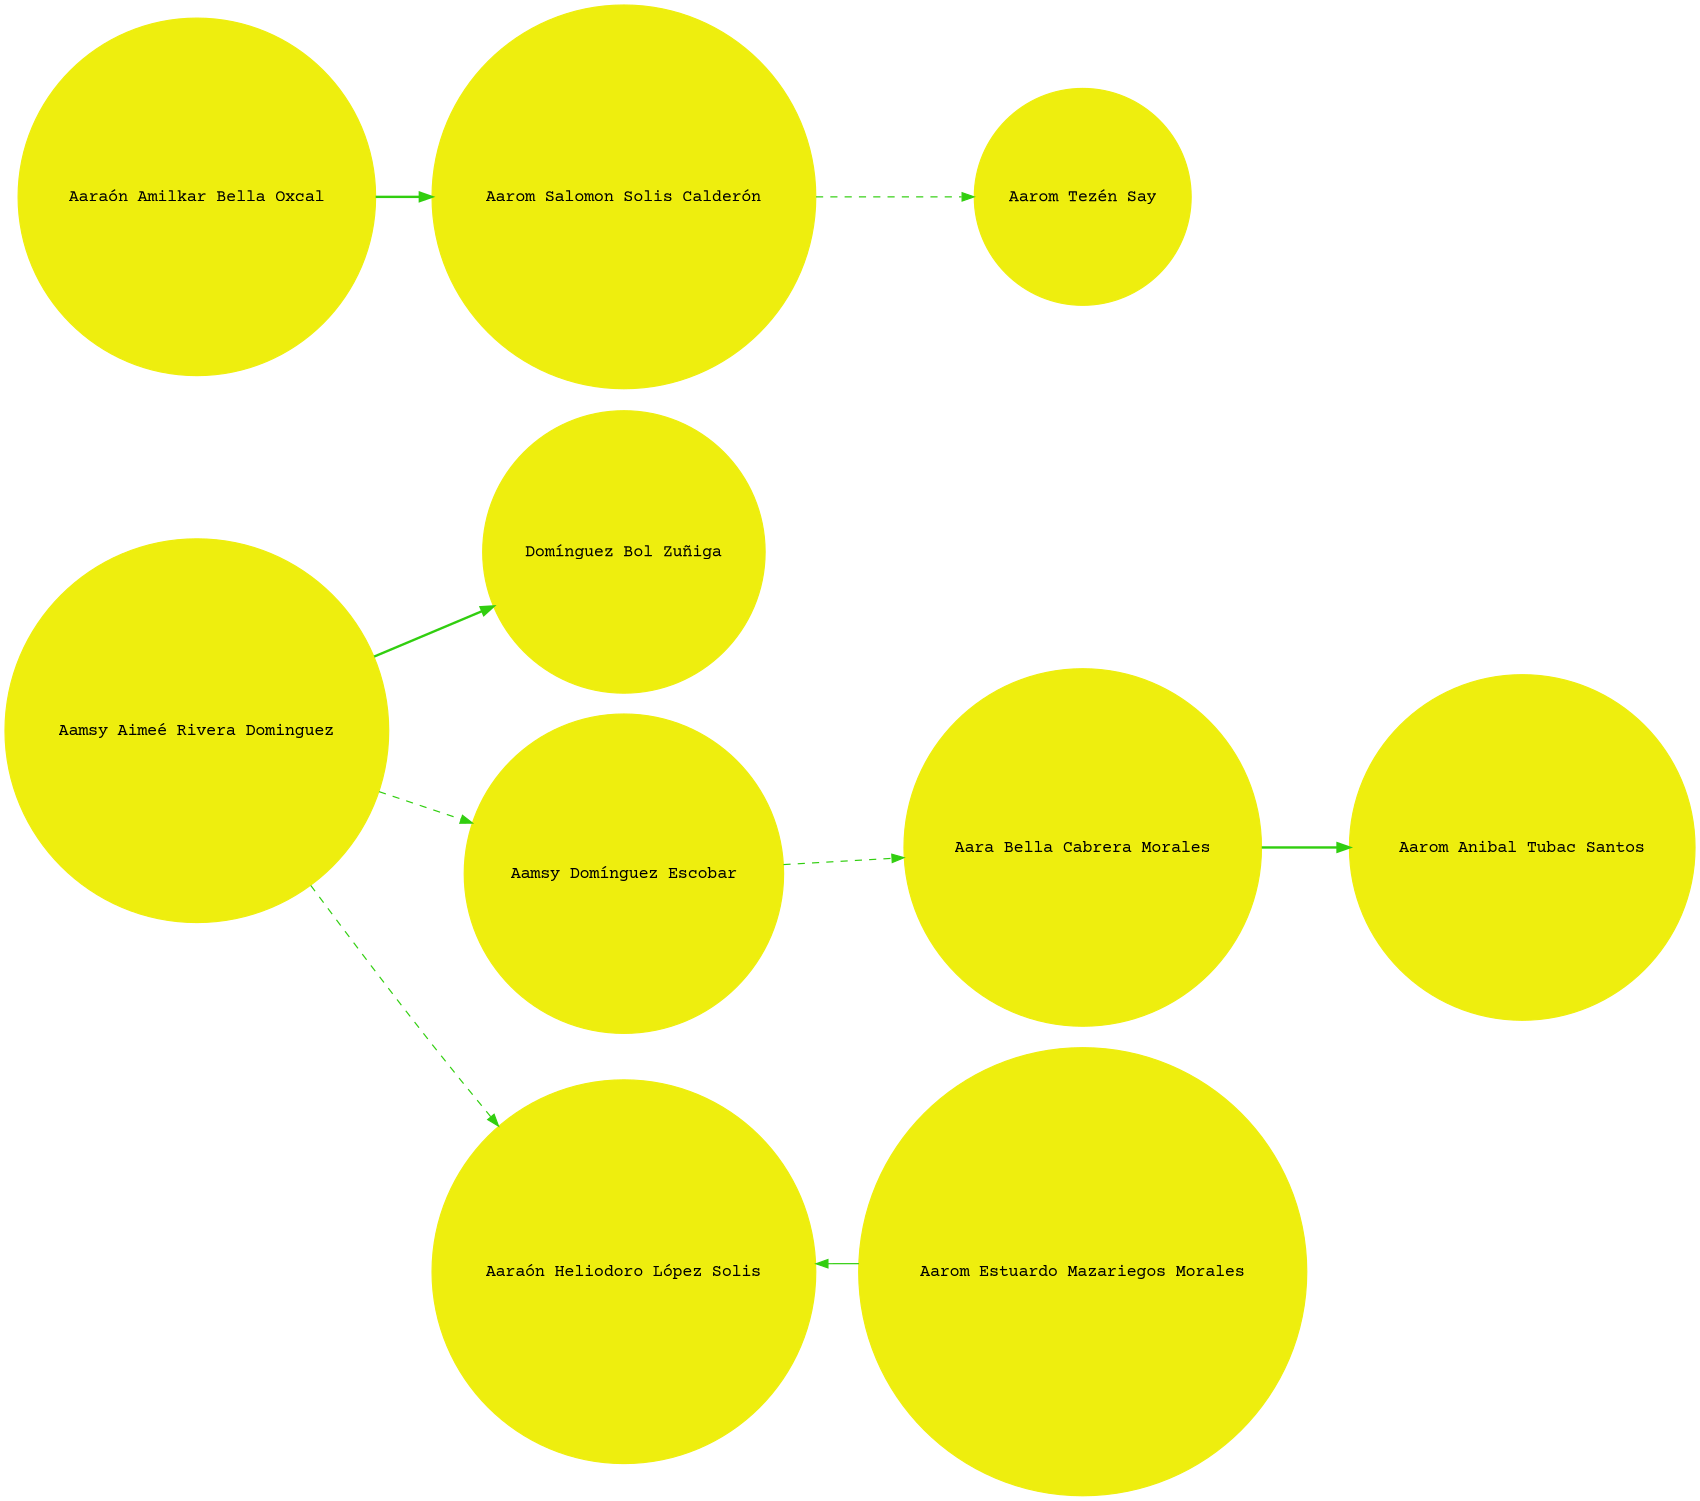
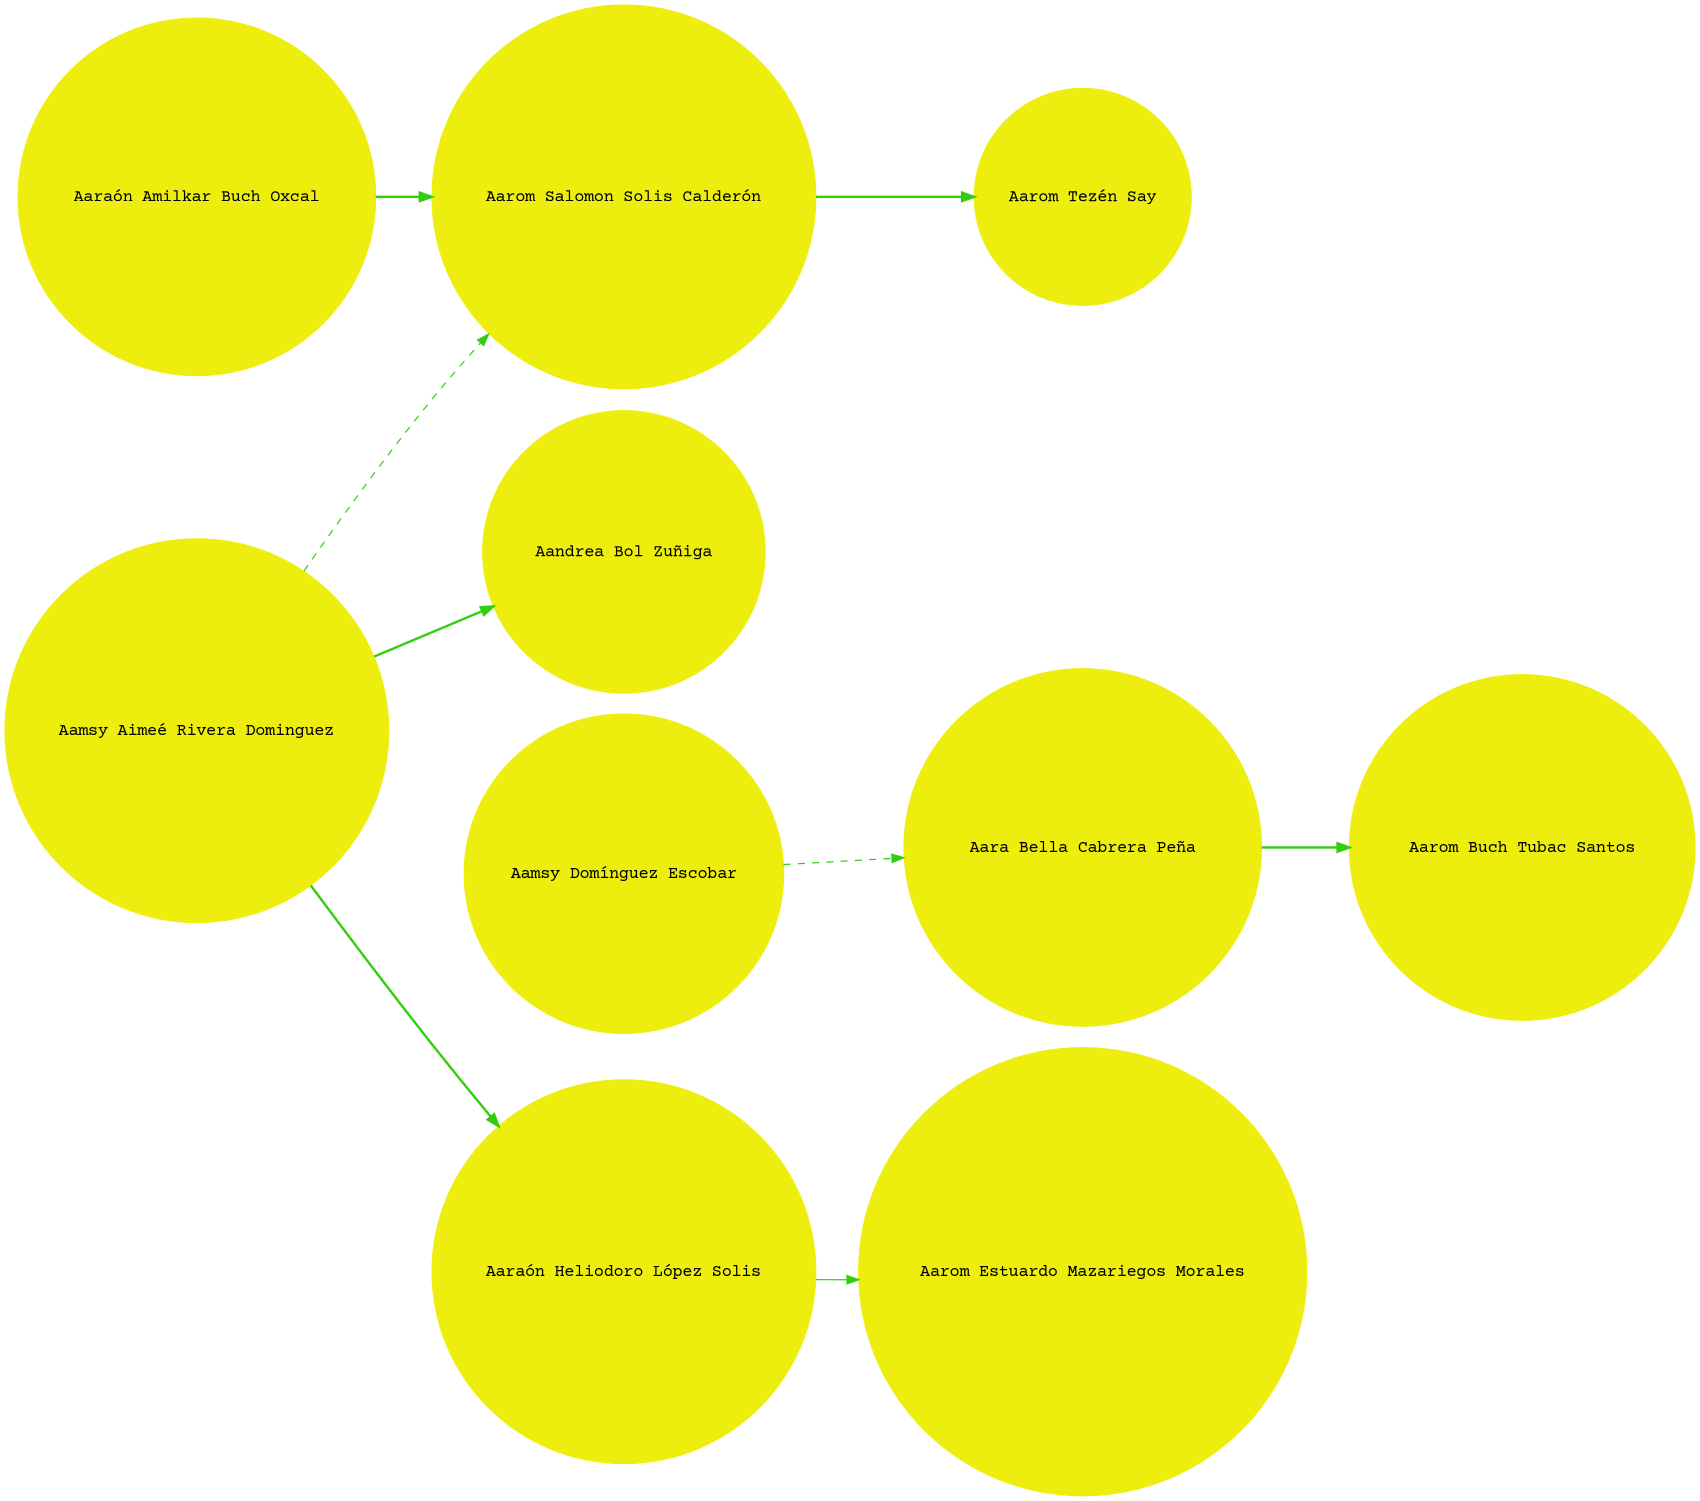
node "Aaraón Amilkar Bella Oxcal": label "Aaraón Amilkar Bella Oxcal" -> "Aaraón Amilkar Buch Oxcal"
edge "Aarom Salomon Solis Calderón" -> "Aarom Tezén Say": style dashed -> bold
node "Domínguez Bol Zuñiga": label "Domínguez Bol Zuñiga" -> "Aandrea Bol Zuñiga"
edge "Aamsy Aimeé Rivera Dominguez" -> "Aamsy Domínguez Escobar": now "Aamsy Aimeé Rivera Dominguez" -> "Aarom Salomon Solis Calderón"
node "Aara Bella Cabrera Morales": label "Aara Bella Cabrera Morales" -> "Aara Bella Cabrera Peña"
node "Aarom Anibal Tubac Santos": label "Aarom Anibal Tubac Santos" -> "Aarom Buch Tubac Santos"
edge "Aamsy Aimeé Rivera Dominguez" -> "Aaraón Heliodoro López Solis": style dashed -> bold
edge "Aarom Estuardo Mazariegos Morales" -> "Aaraón Heliodoro López Solis": reversed
